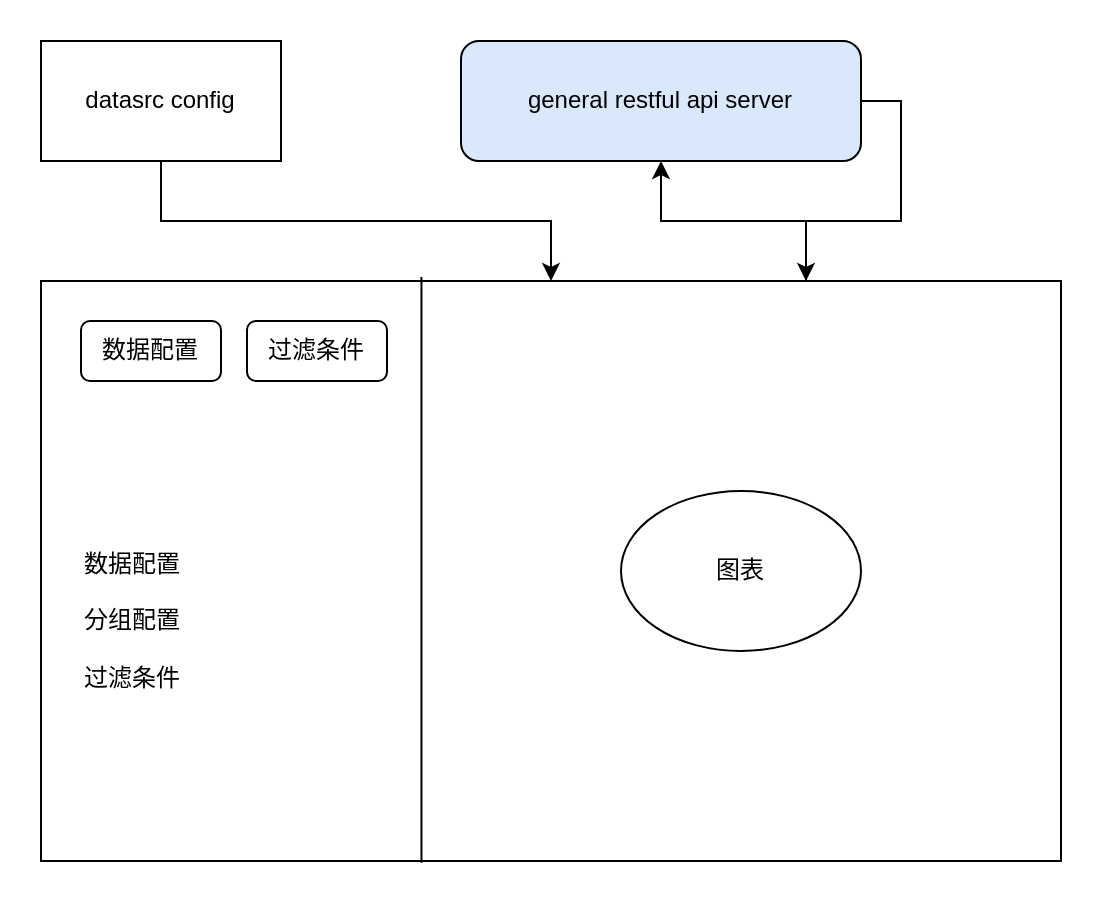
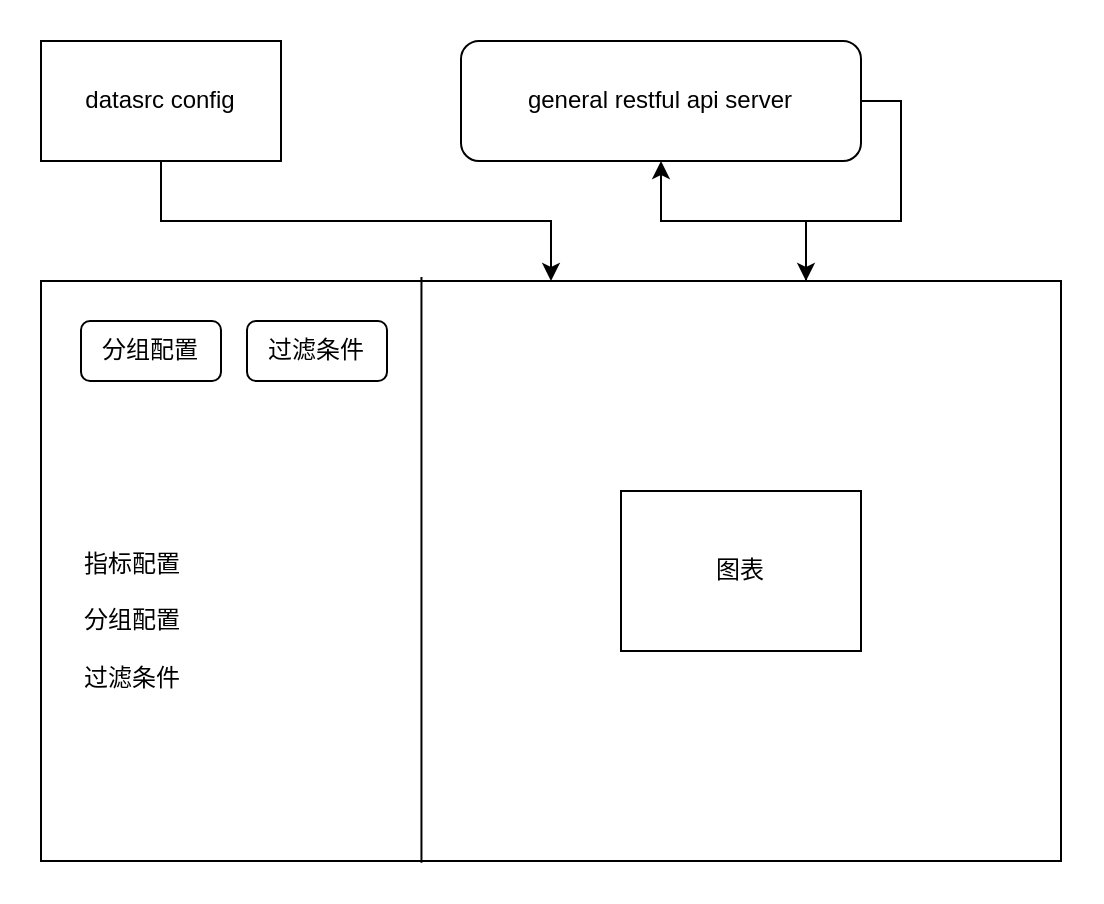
node "general restful api server": fillcolor #dae8fc -> #ffffff
node "数据配置": label "数据配置" -> "分组配置"
node "图表": shape ellipse -> rectangle
node "数据配置 分组配置 过滤条件": label "数据配置 分组配置 过滤条件" -> "指标配置 分组配置 过滤条件"
